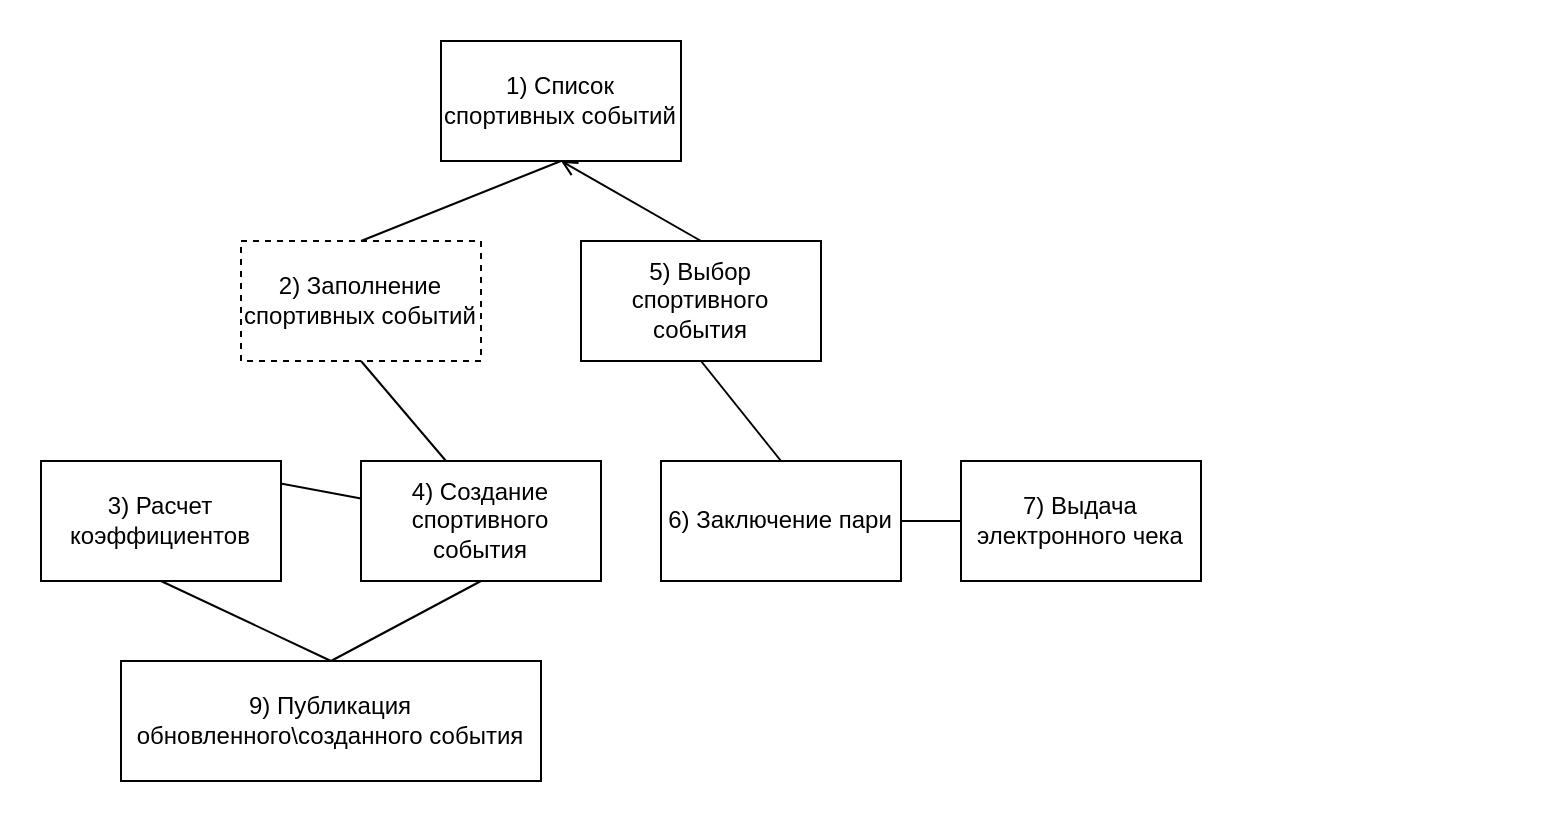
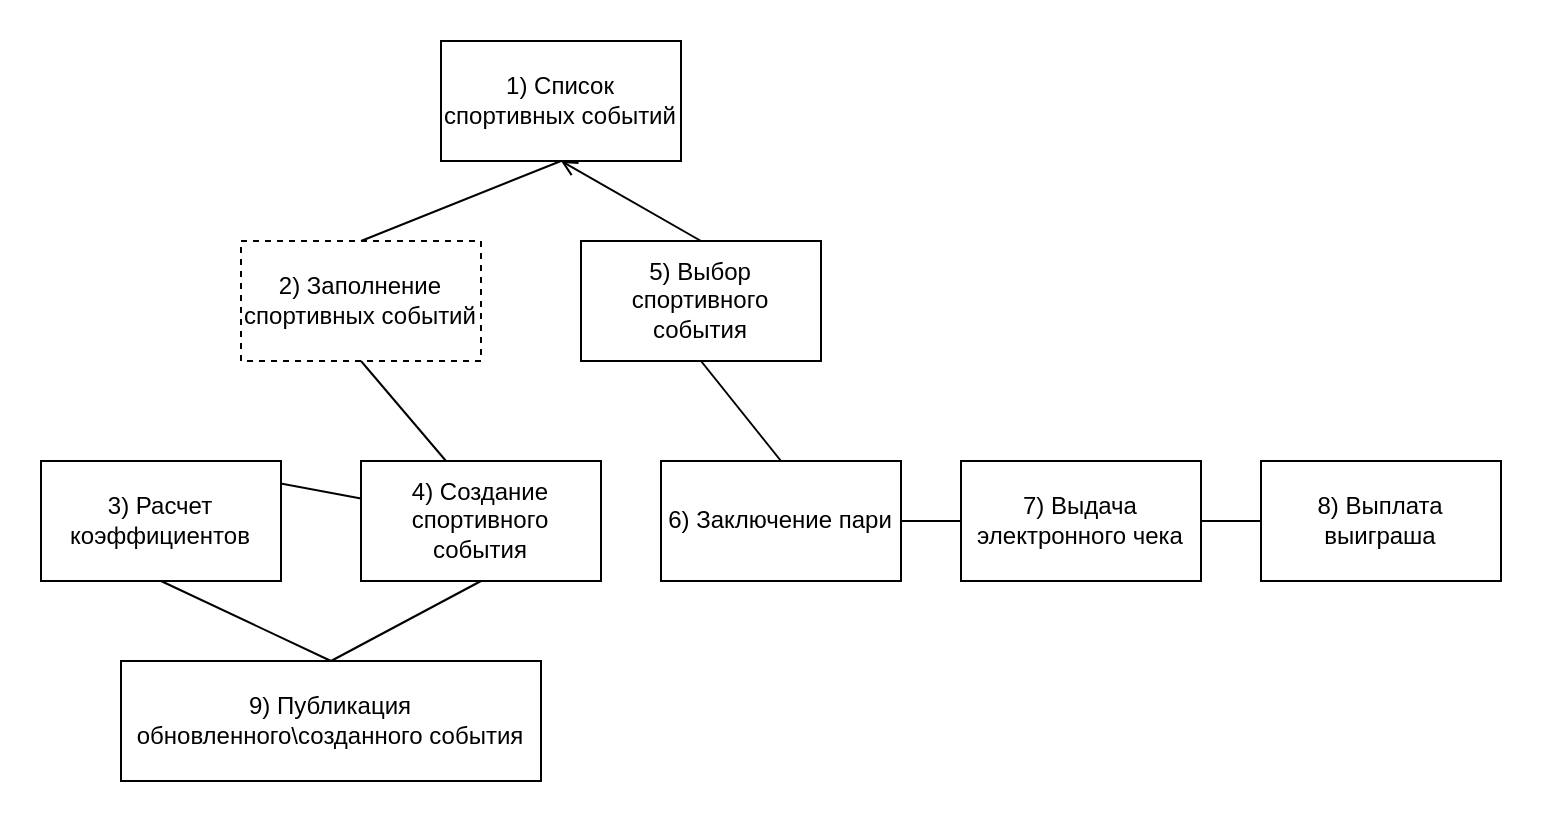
edge "7) Выдача электронного чека" -- "8) Выплата выиграша": added
node "8) Выплата выиграша": added
